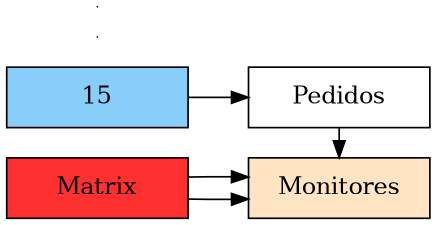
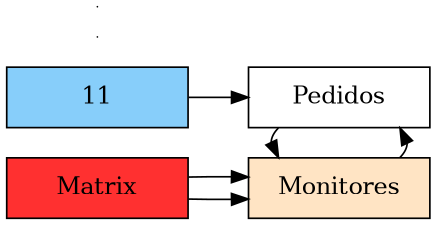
node "15": label "15" -> "11"
edge "Monitores" -> "Pedidos": added
